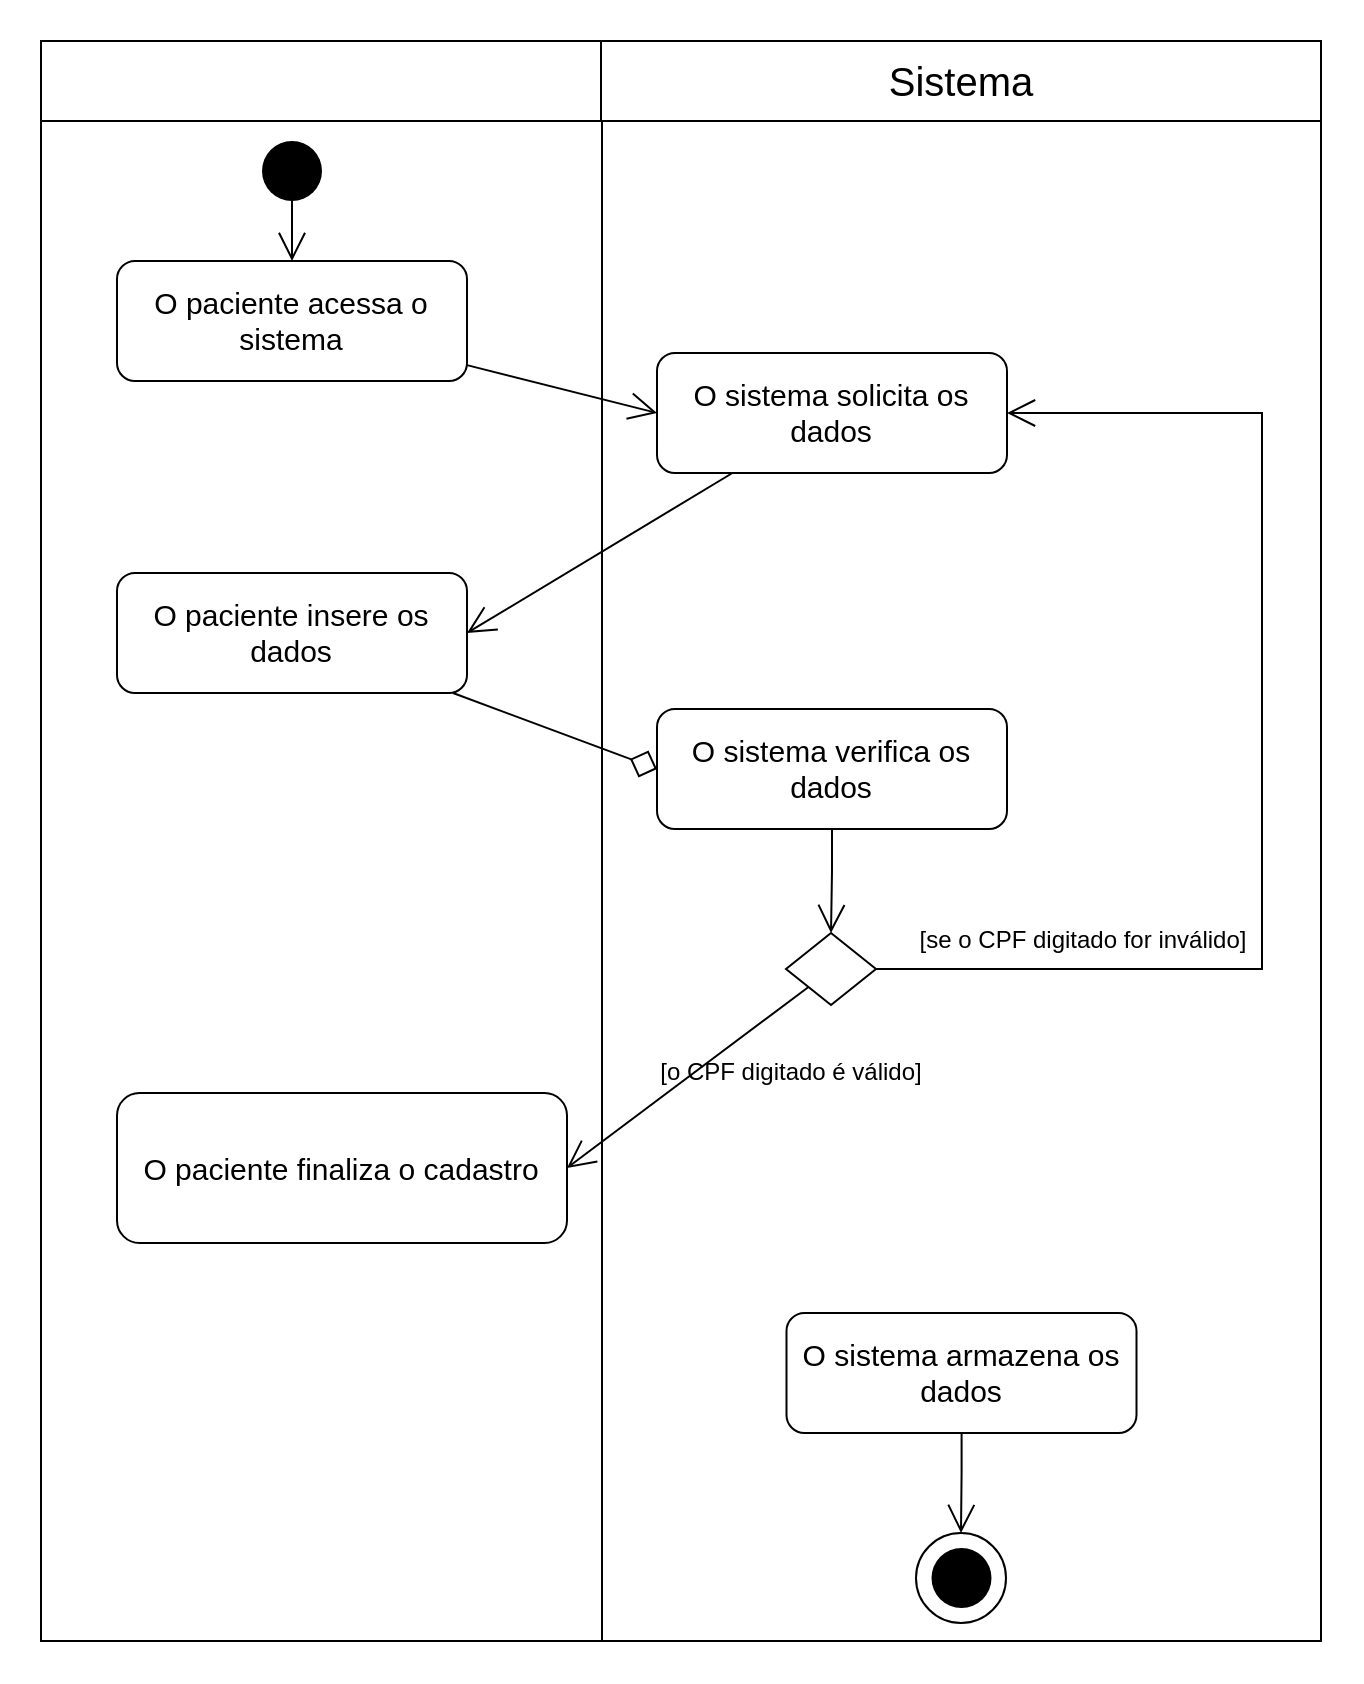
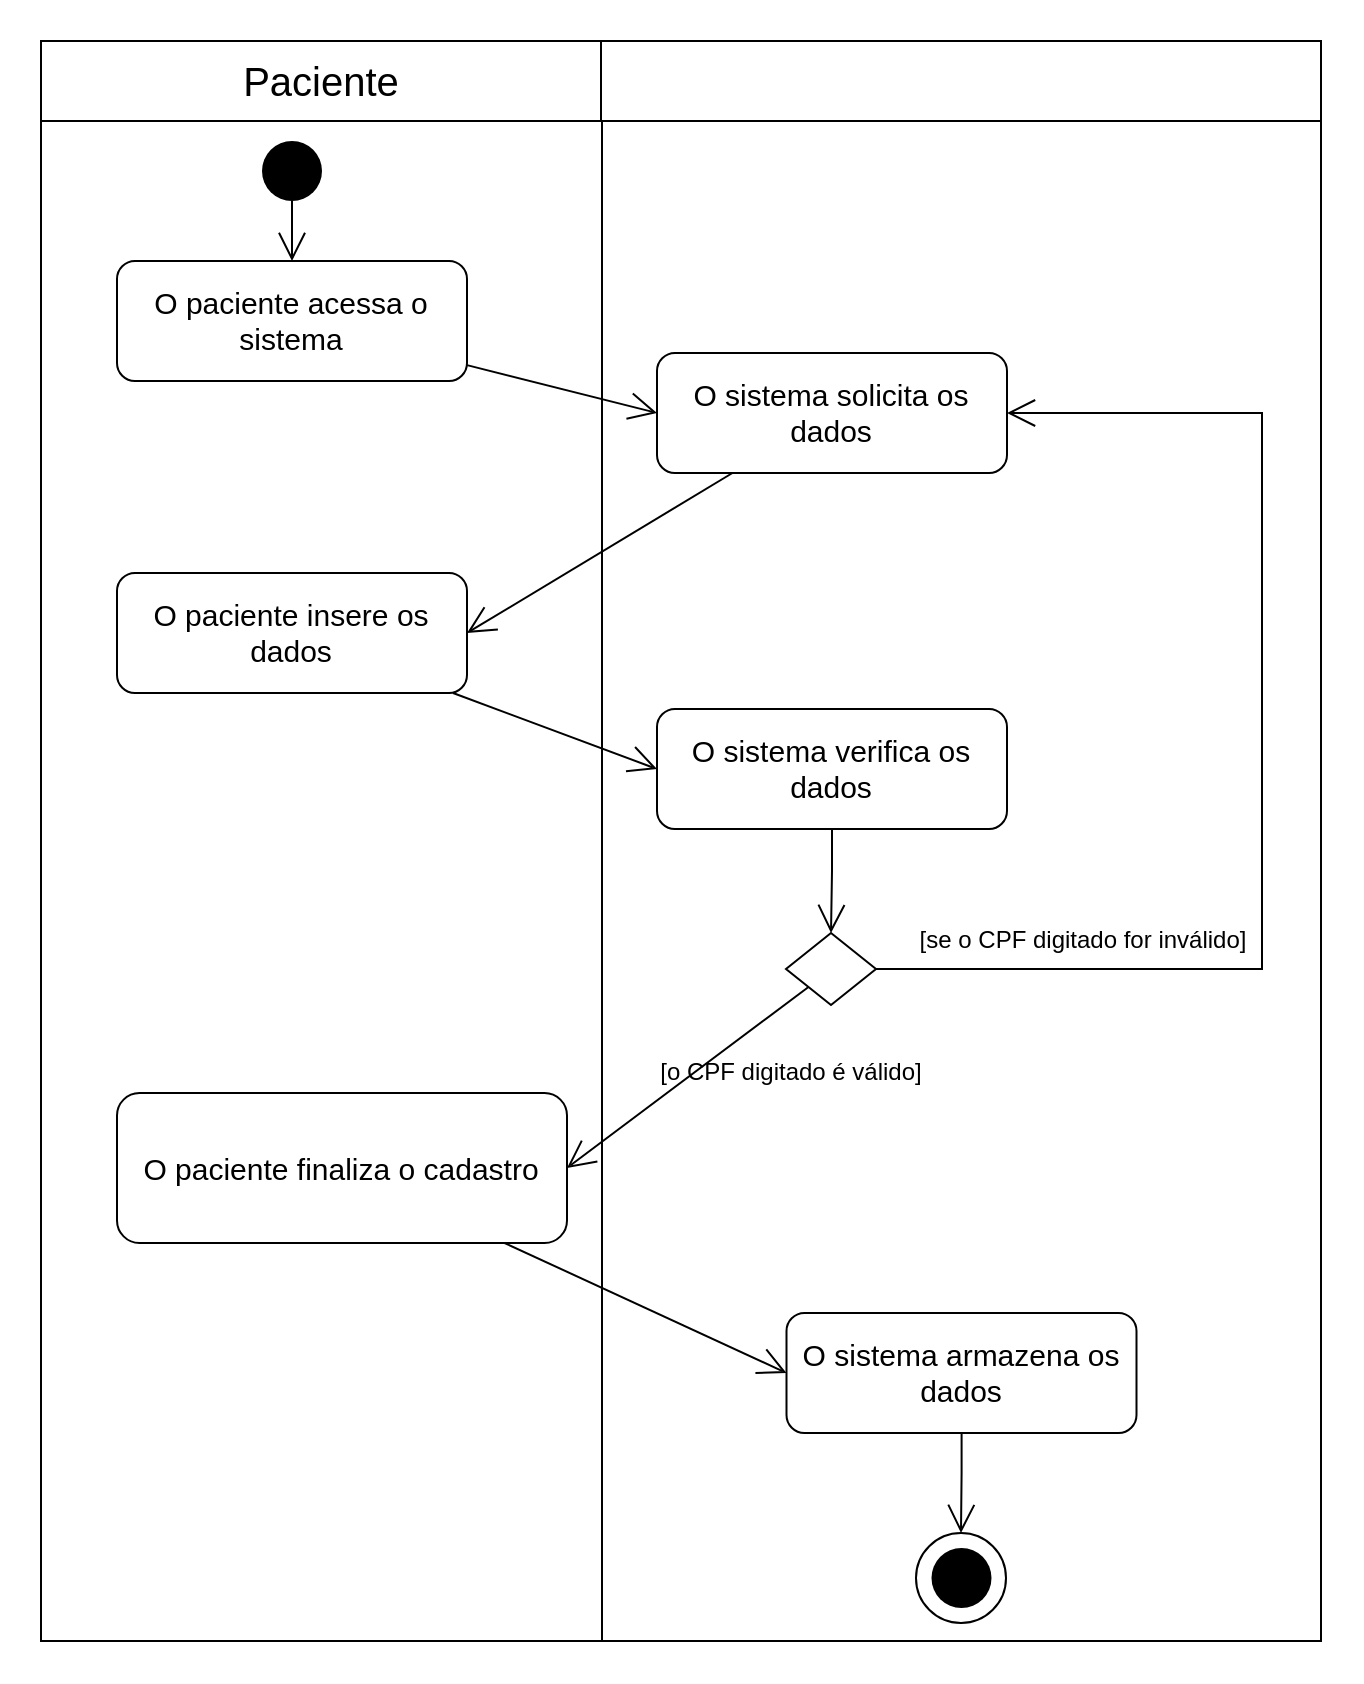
node "Paciente": added
node "Sistema": removed
edge "O paciente insere os dados" -> "O sistema verifica os dados": arrowhead diamond -> open
edge "O paciente finaliza o cadastro" -> "O sistema armazena os dados": added
